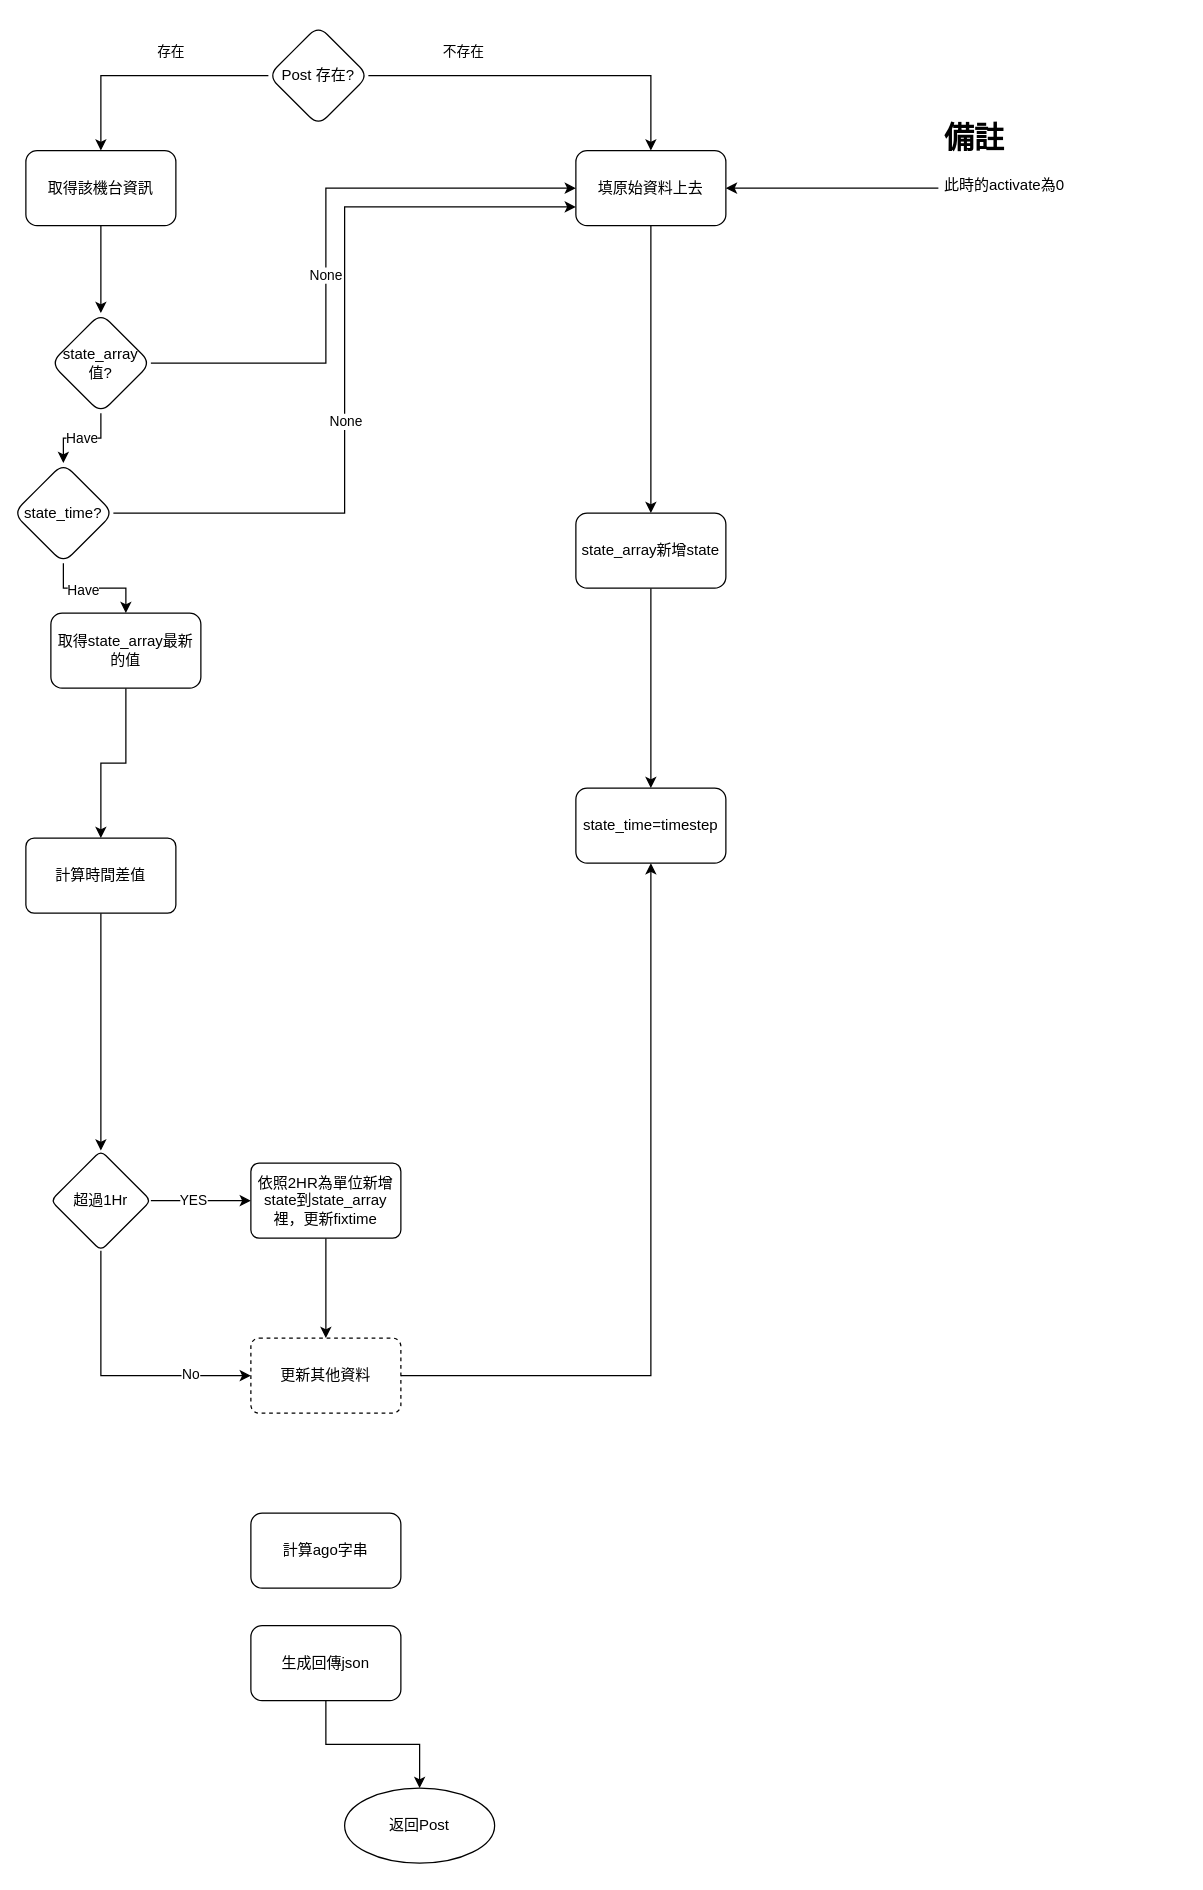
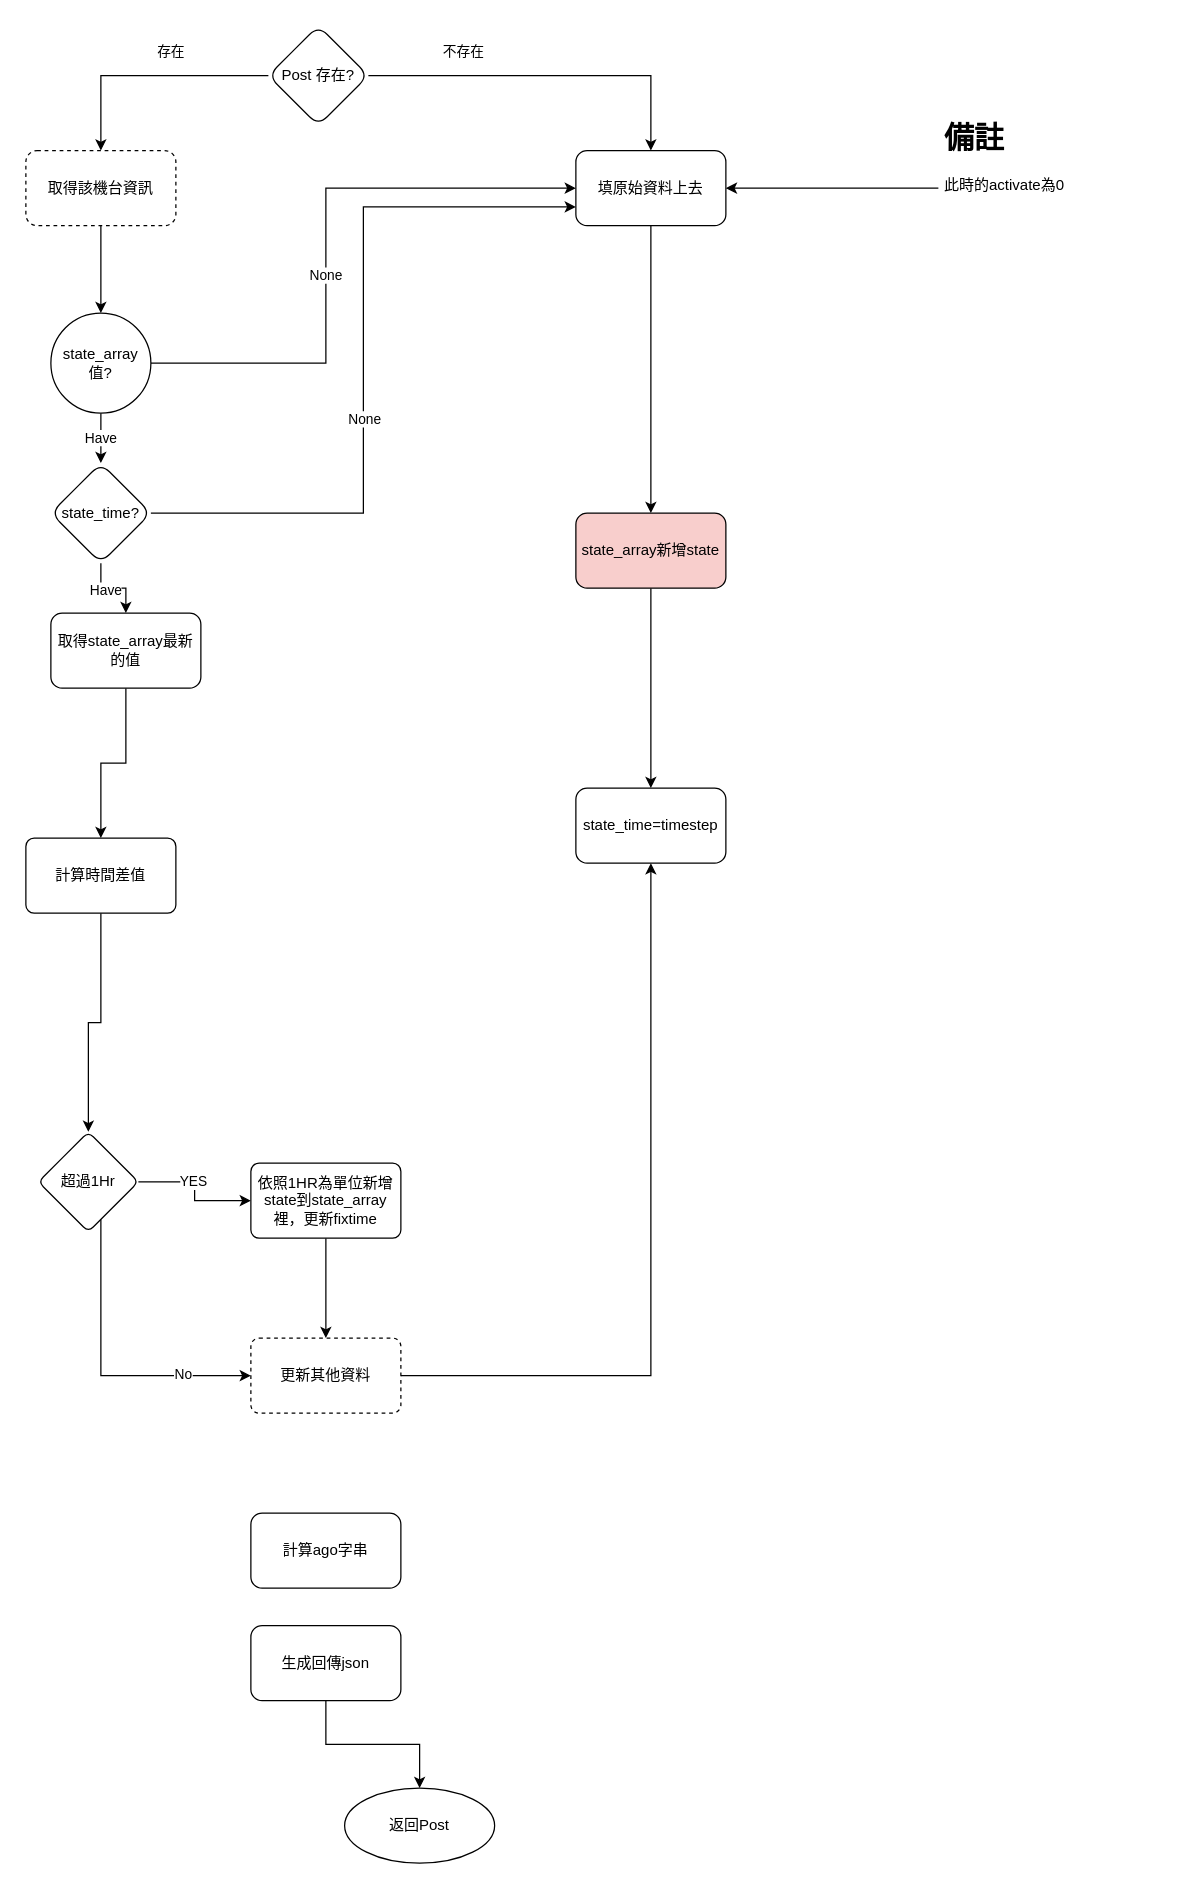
node "取得該機台資訊": style solid -> dashed
node "state_array值?": shape diamond -> ellipse
node "state_time?": moved (63, 513) -> (101, 513)
node "state_array新增state": fillcolor #ffffff -> #f8cecc
node "超過1Hr": moved (101, 1201) -> (88, 1182)
node "依照2HR為單位新增state到state_array裡，更新fixtime": label "依照2HR為單位新增state到state_array裡，更新fixtime" -> "依照1HR為單位新增state到state_array裡，更新fixtime"
